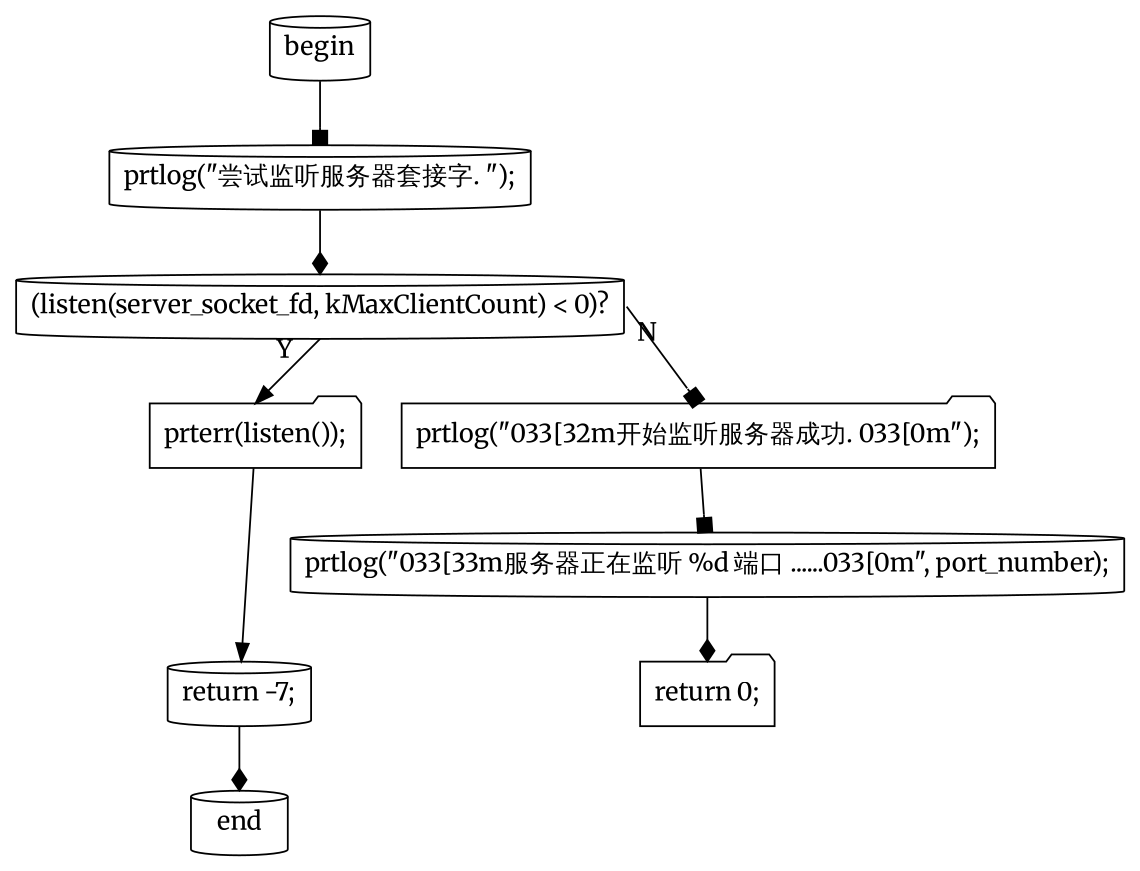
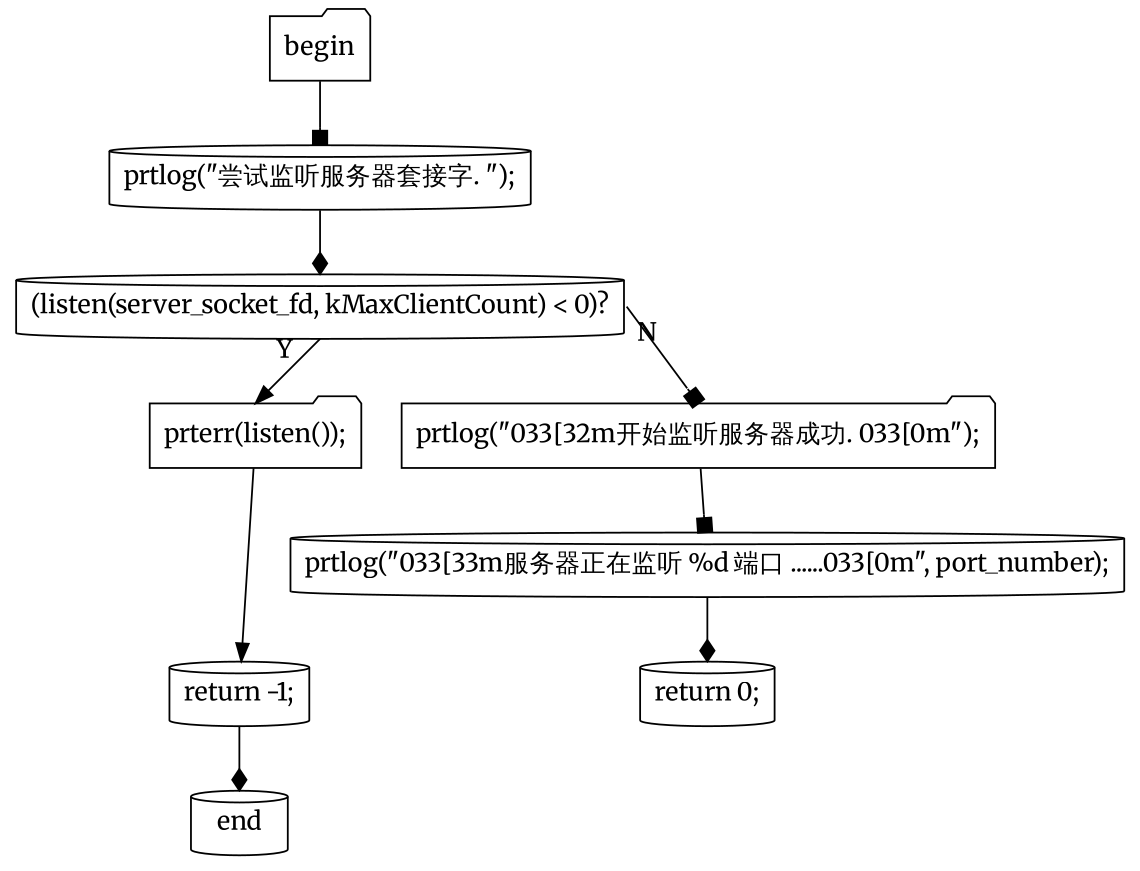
node "begin": shape cylinder -> folder
node "return -7;": label "return -7;" -> "return -1;"
node "return 0;": shape folder -> cylinder
